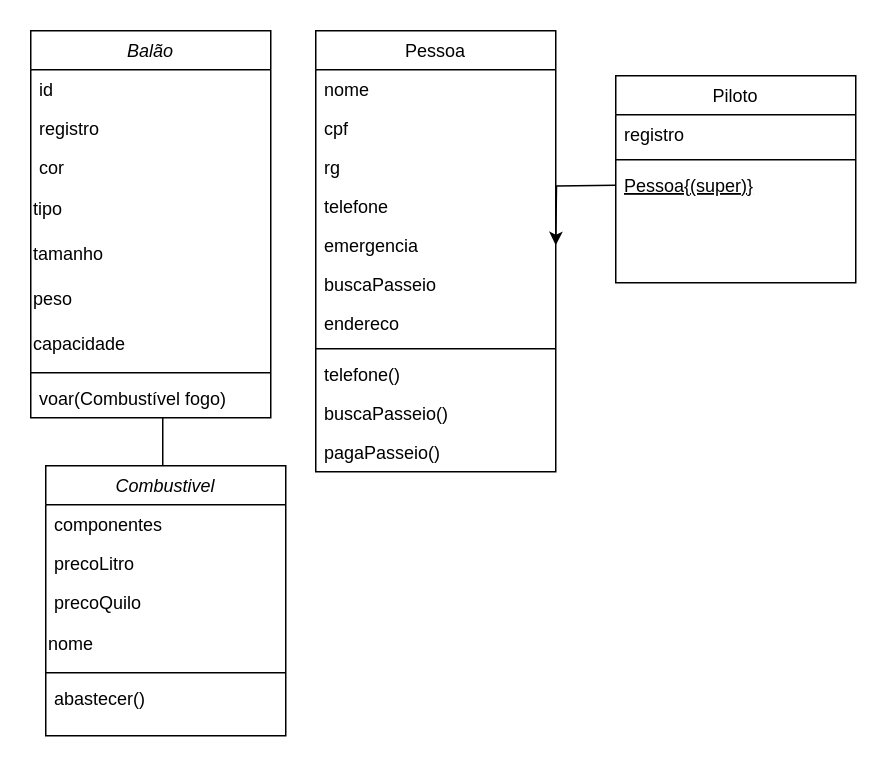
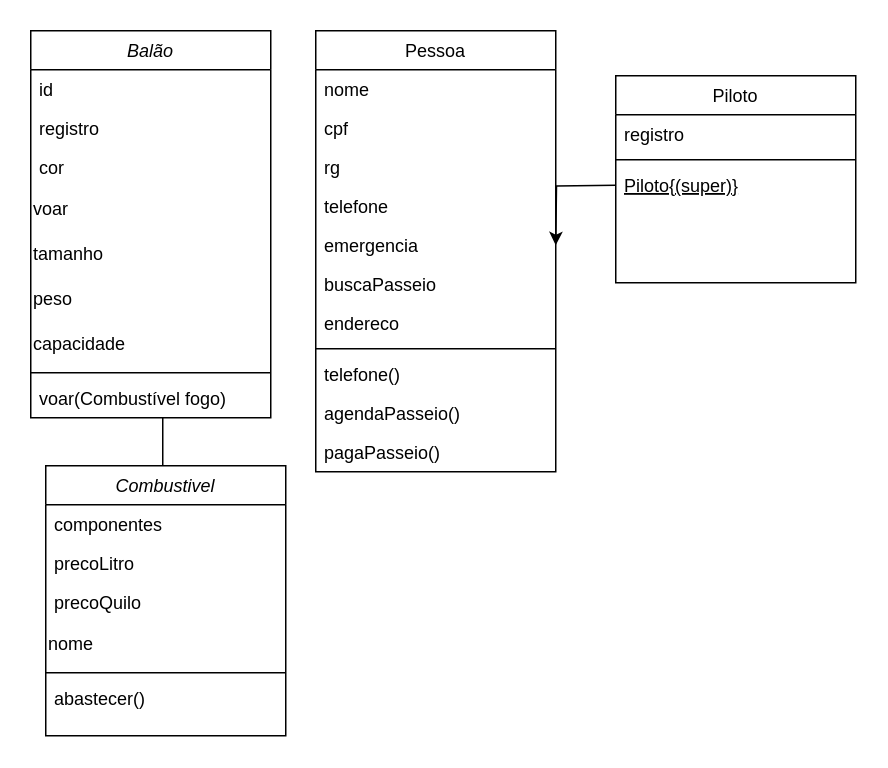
node "Pessoa{(super)}": label "Pessoa{(super)}" -> "Piloto{(super)}"
node "tipo": label "tipo" -> "voar"
node "buscaPasseio()": label "buscaPasseio()" -> "agendaPasseio()"
